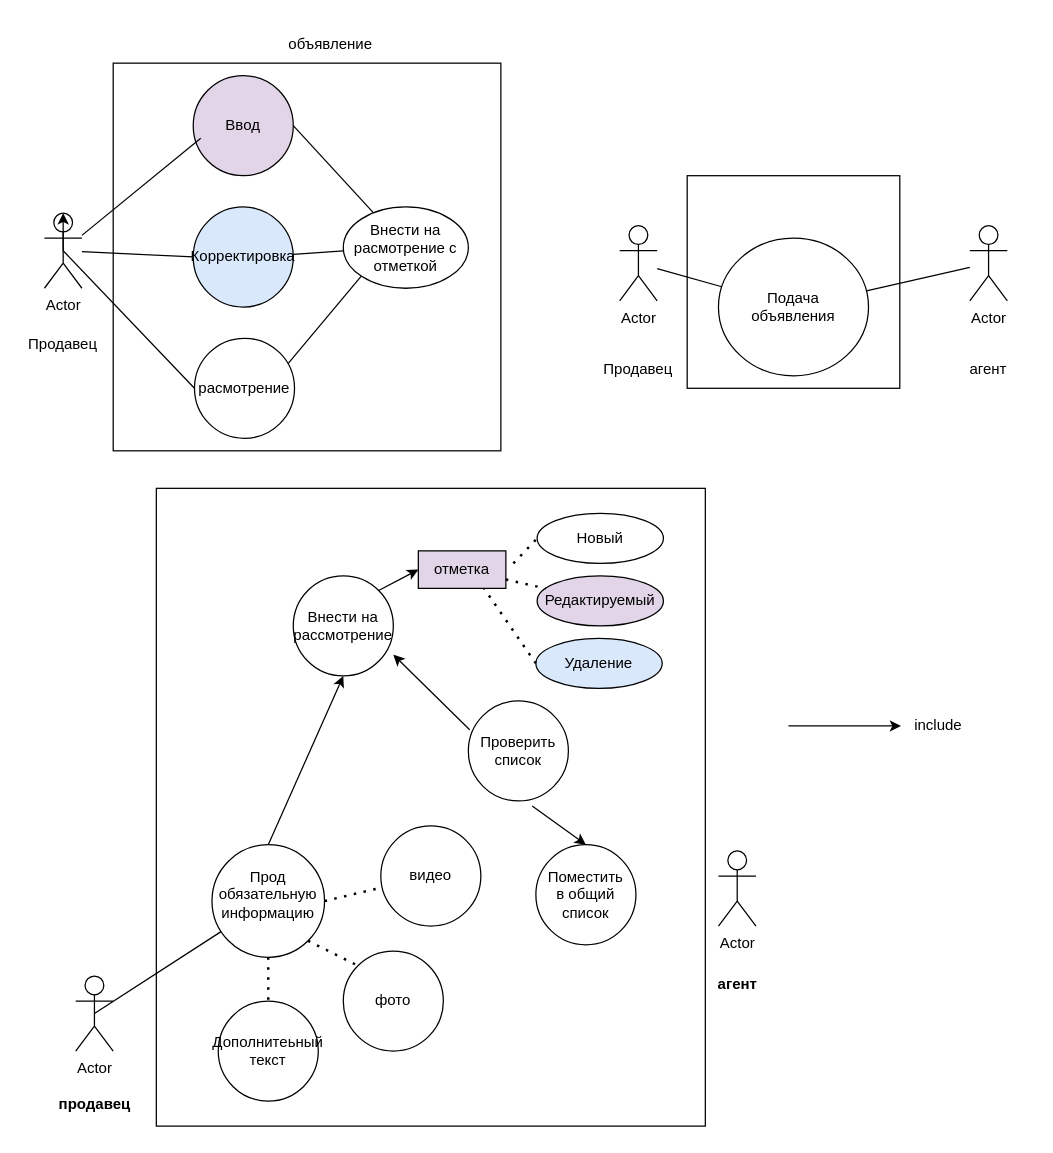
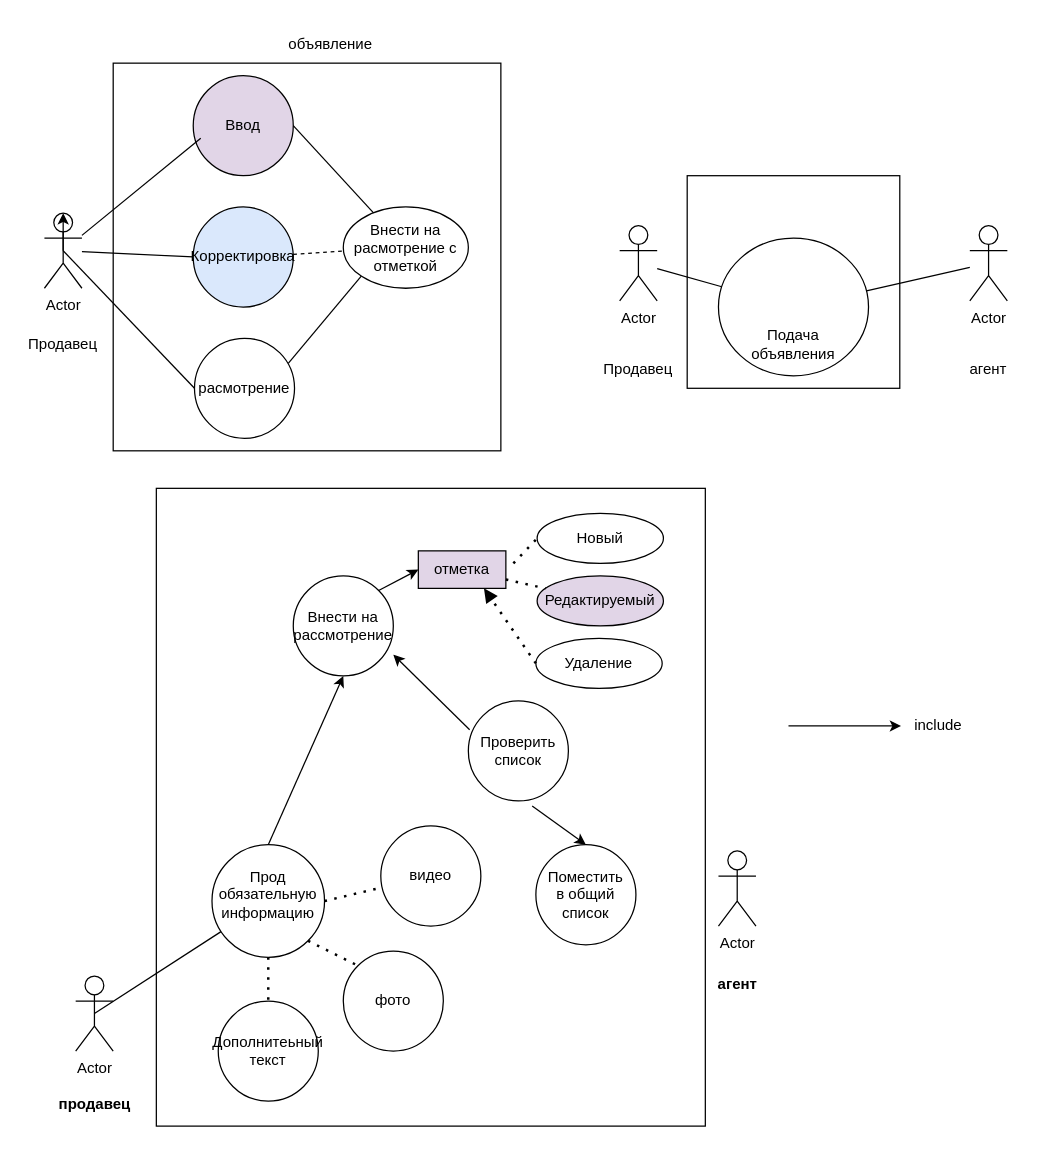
edge "Внести на расмотрение с отметкой" -- "Корректировка": style solid -> dashed
node "Подача объявления": moved (793, 307) -> (793, 344)
edge "отметка" -- "Удаление": arrowhead none -> block
node "Удаление": fillcolor #dae8fc -> #ffffff
